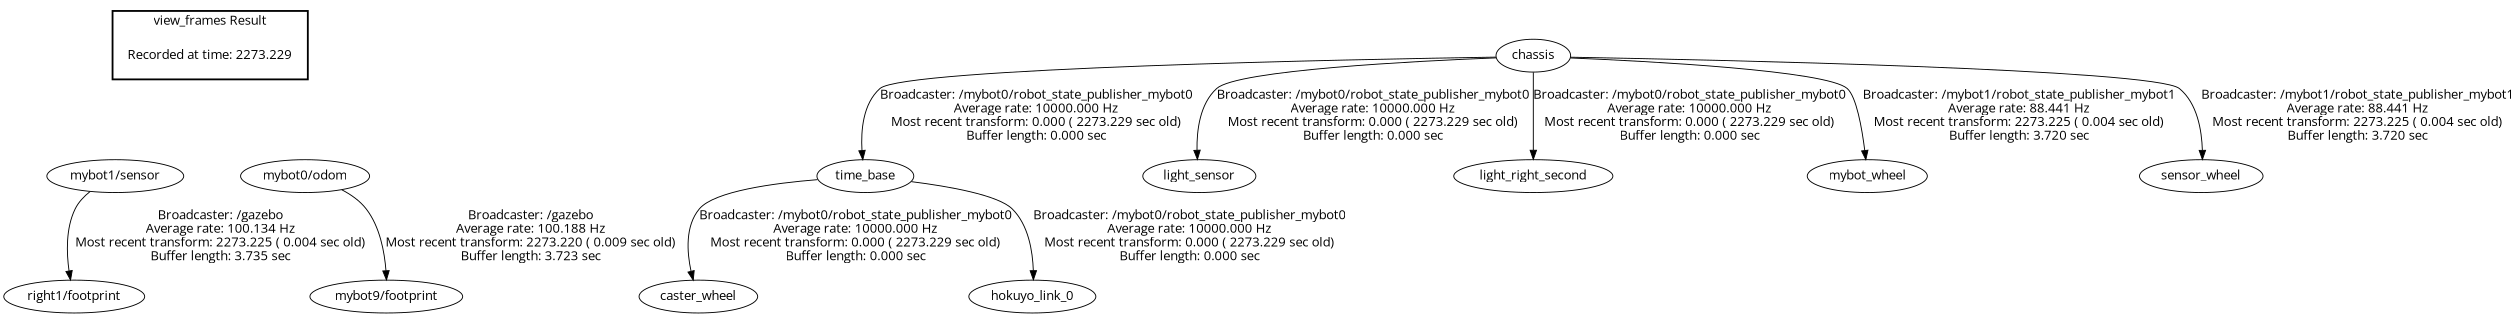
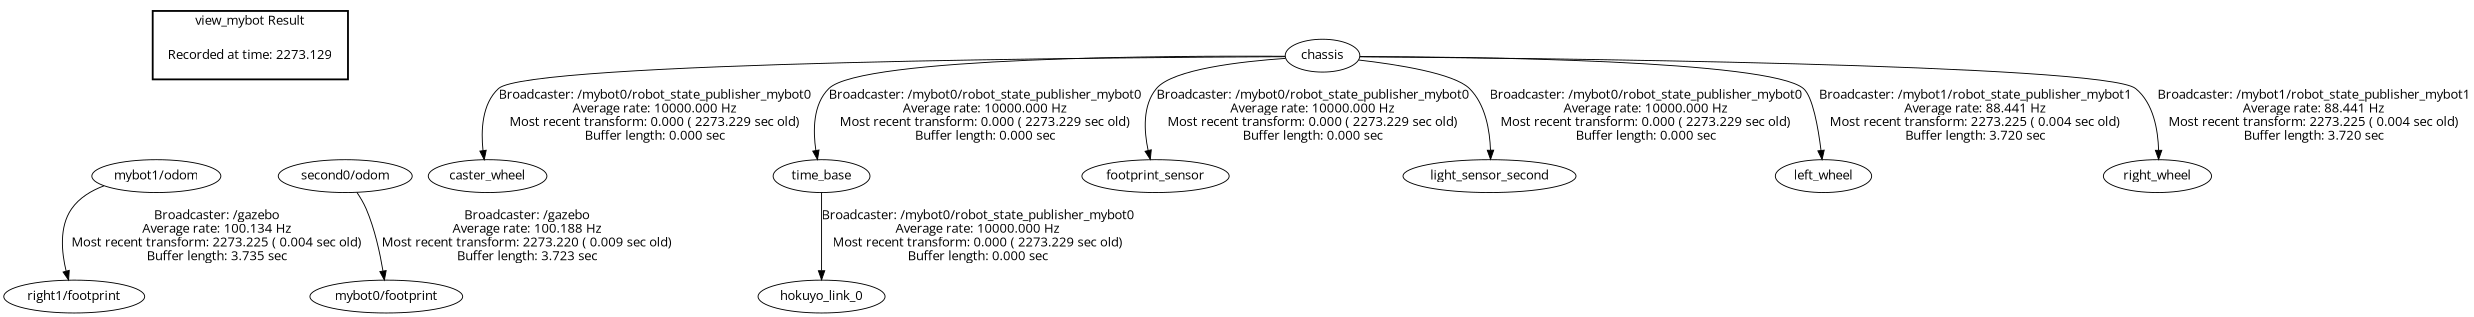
cluster "view_frames Result": label "view_frames Result" -> "view_mybot Result"
node "Recorded at time: 2273.229": label "Recorded at time: 2273.229" -> "Recorded at time: 2273.129"
node "mybot1/sensor": label "mybot1/sensor" -> "mybot1/odom"
node "mybot0/odom": label "mybot0/odom" -> "second0/odom"
node "light_sensor": label "light_sensor" -> "footprint_sensor"
node "light_right_second": label "light_right_second" -> "light_sensor_second"
node "mybot_wheel": label "mybot_wheel" -> "left_wheel"
node "sensor_wheel": label "sensor_wheel" -> "right_wheel"
edge "time_base" -> "caster_wheel": now "chassis" -> "caster_wheel"
node "mybot9/footprint": label "mybot9/footprint" -> "mybot0/footprint"
